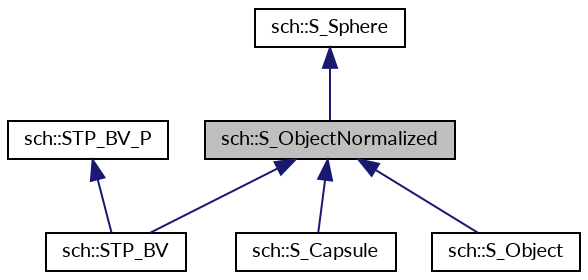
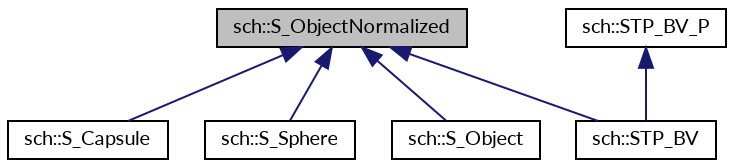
edge "sch::S_ObjectNormalized" -> "sch::S_Sphere": reversed
